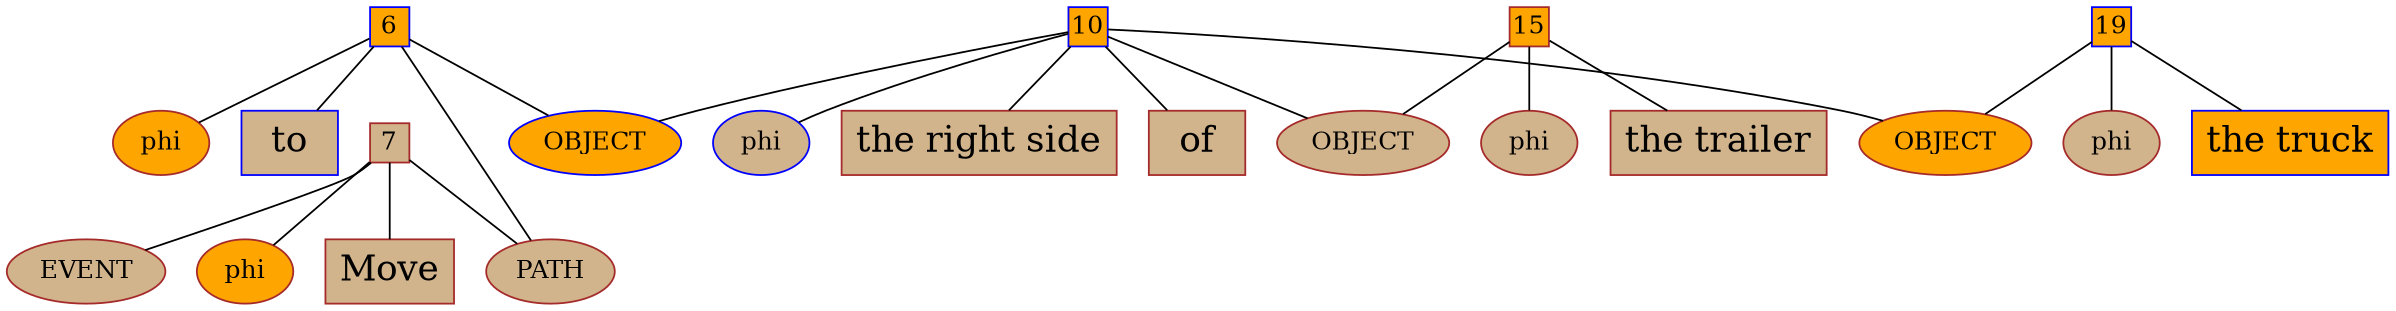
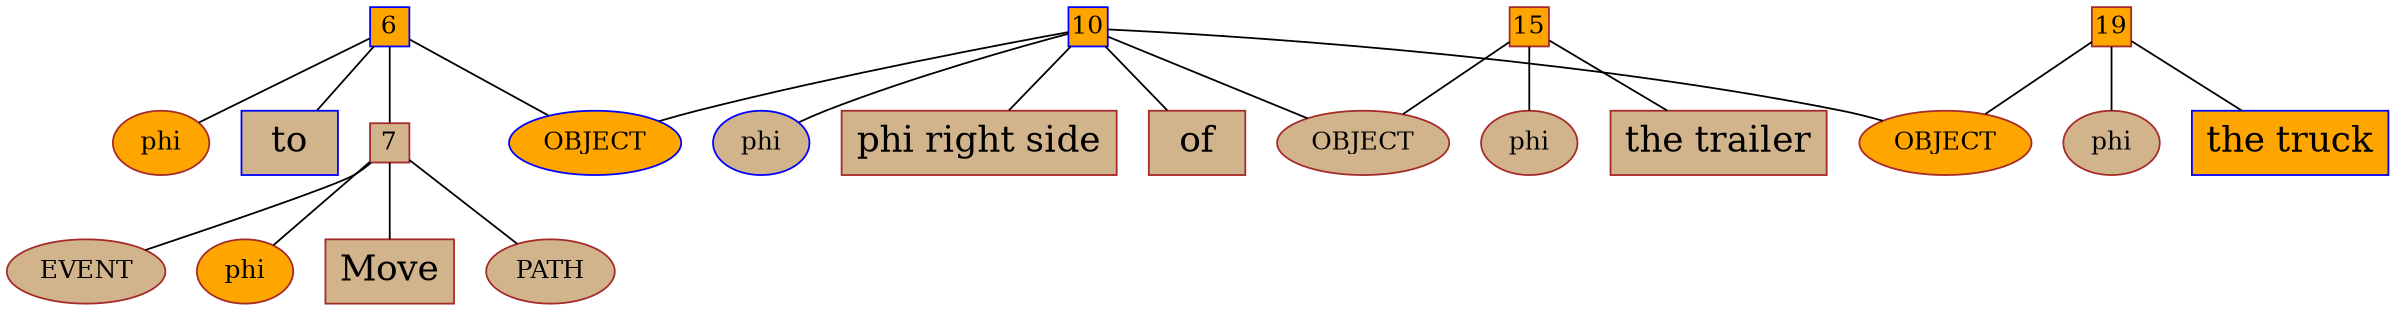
node "19": color blue -> brown
node "the right side": label "the right side" -> "phi right side"
edge "6" -- "PATH": now "6" -- "7"
